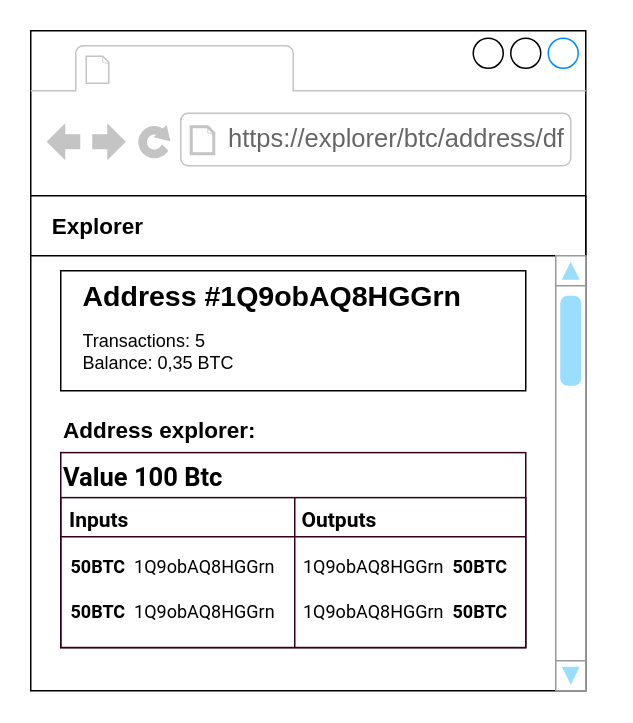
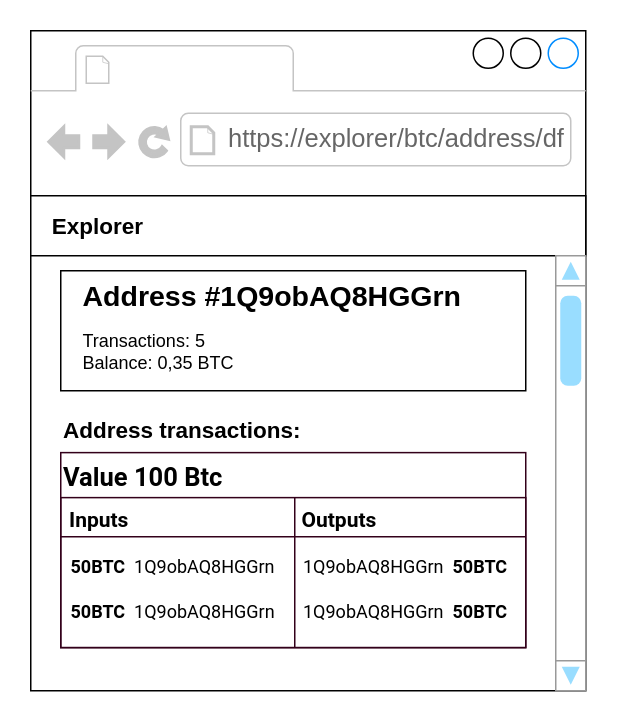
node "Address explorer:": label "Address explorer:" -> "Address transactions:"
